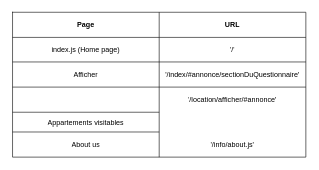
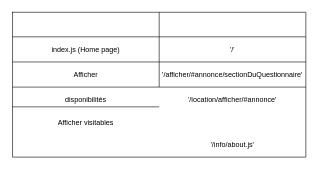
node "Page": removed
node "URL": removed
node "'/index/#annonce/sectionDuQuestionnaire'": label "'/index/#annonce/sectionDuQuestionnaire'" -> "'/afficher/#annonce/sectionDuQuestionnaire'"
node "disponibilités": added
node "Appartements visitables": label "Appartements visitables" -> "Afficher visitables"
node "About us": removed
